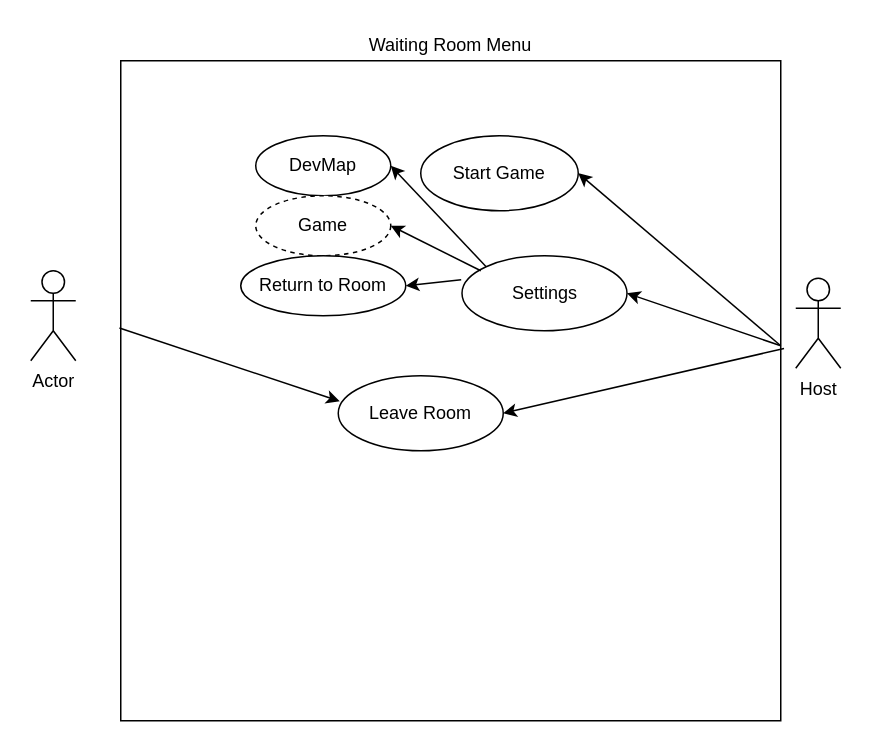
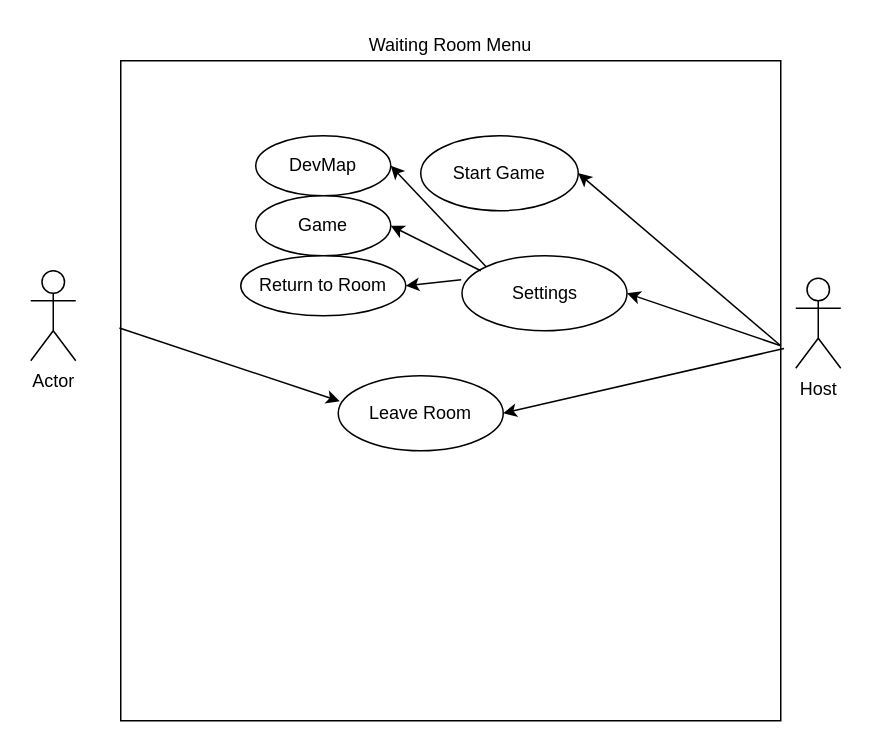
node "Game": style dashed -> solid
